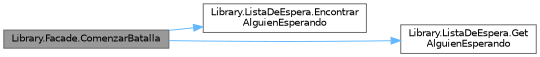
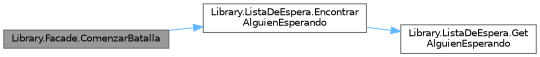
edge "Library.Facade.ComenzarBatalla" -> "Library.ListaDeEspera.Get AlguienEsperando": now "Library.ListaDeEspera.Encontrar AlguienEsperando" -> "Library.ListaDeEspera.Get AlguienEsperando"
